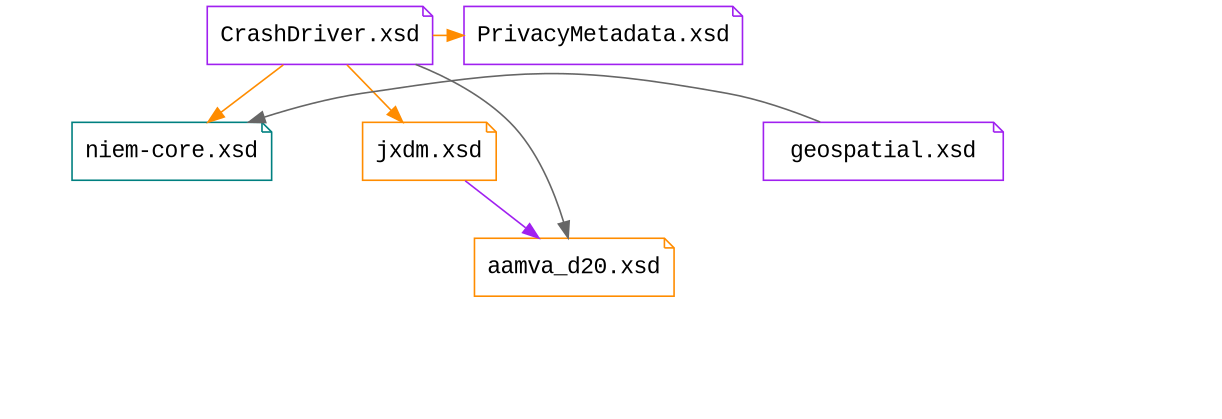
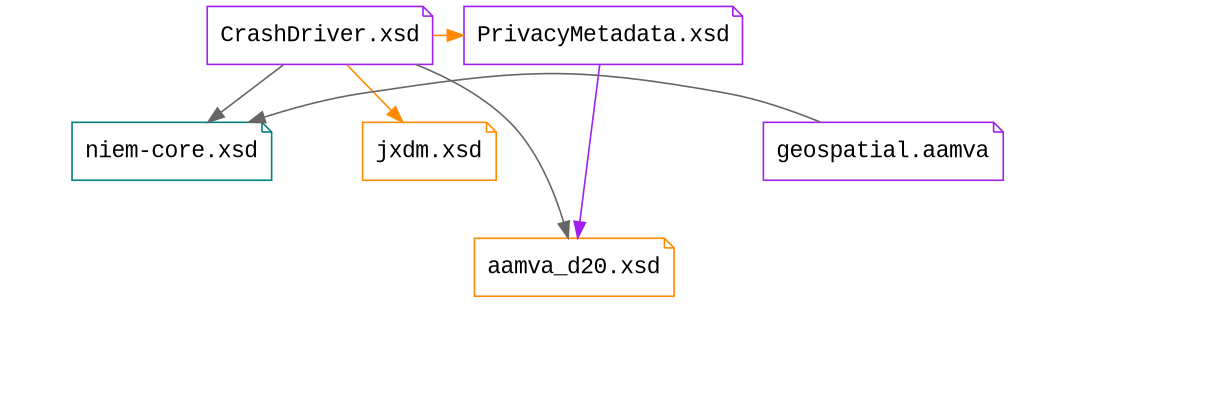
edge "CrashDriver.xsd" -> "niem-core.xsd": color darkorange -> gray40
node "geospatial.xsd": label "geospatial.xsd" -> "geospatial.aamva"
edge "jxdm.xsd" -> "aamva_d20.xsd": now "PrivacyMetadata.xsd" -> "aamva_d20.xsd"
